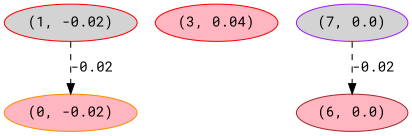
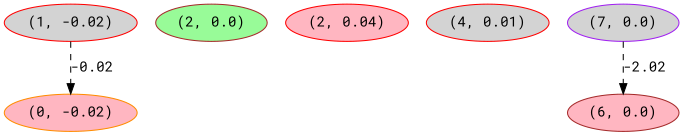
node "(2, 0.0)": added
node "(3, 0.04)": label "(3, 0.04)" -> "(2, 0.04)"
node "(4, 0.01)": added
edge "(7, 0.0)" -> "(6, 0.0)": label "-0.02" -> "-2.02"
